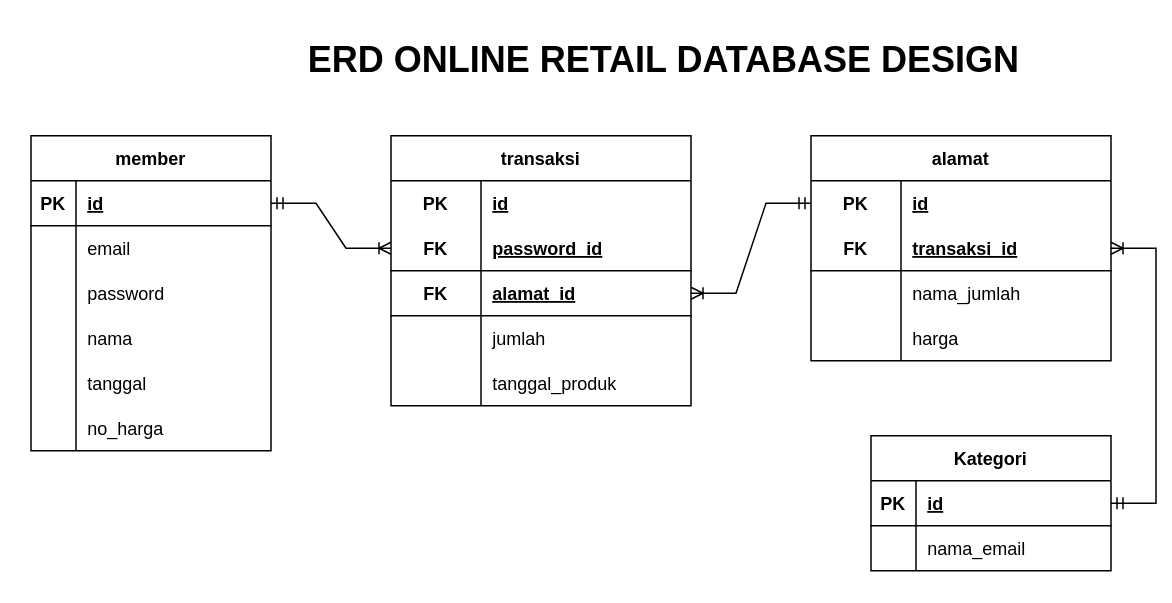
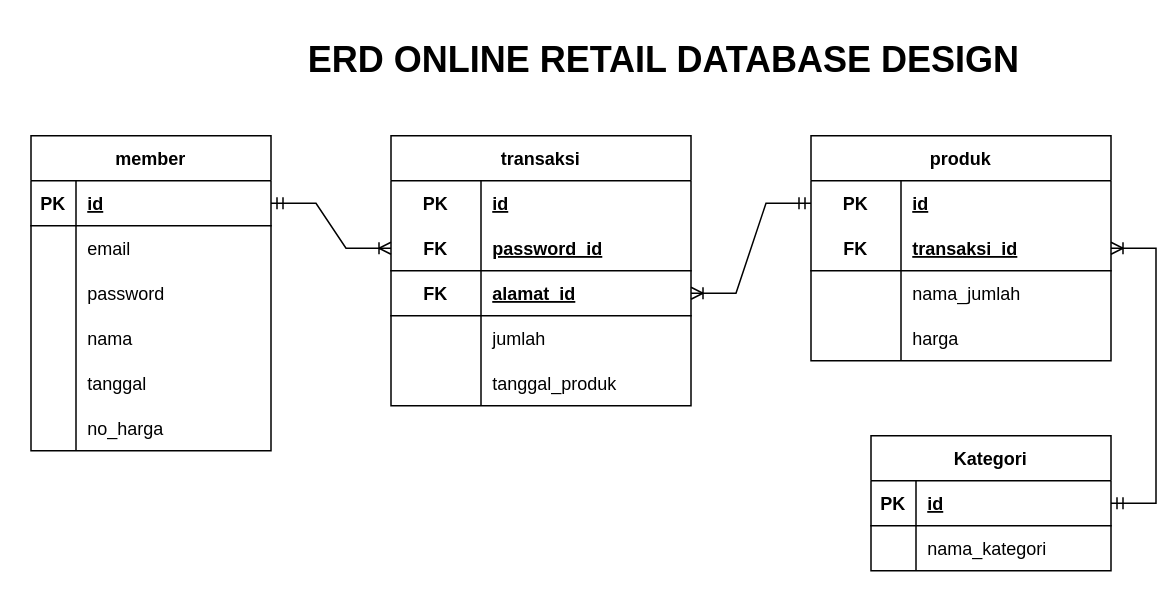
node "alamat": label "alamat" -> "produk"
node "nama_email": label "nama_email" -> "nama_kategori"
